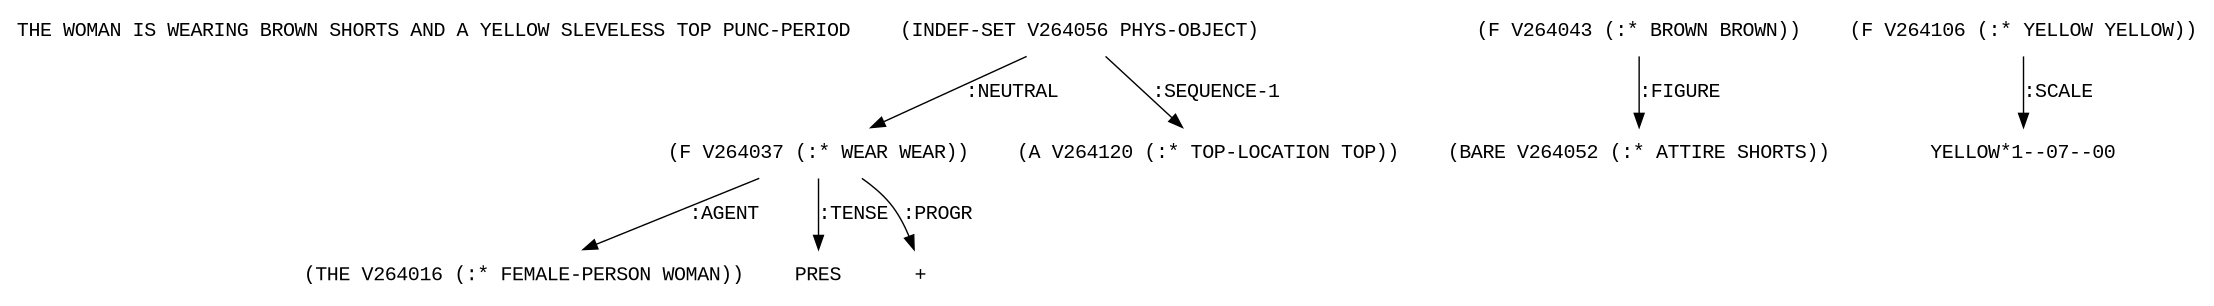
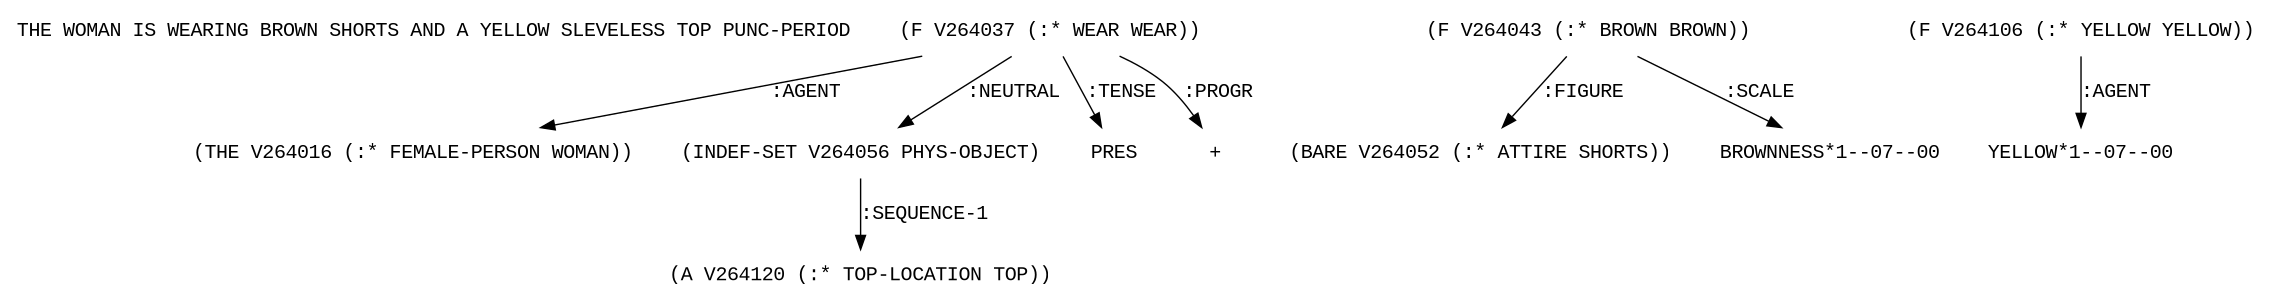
edge "(INDEF-SET V264056 PHYS-OBJECT)" -> "(F V264037 (:* WEAR WEAR))": reversed
edge "(F V264106 (:* YELLOW YELLOW))" -> "YELLOW*1--07--00": label ":SCALE" -> ":AGENT"
node "BROWNNESS*1--07--00": added
